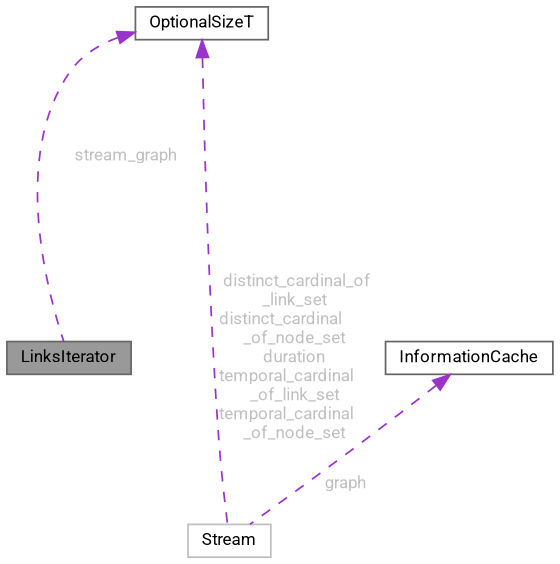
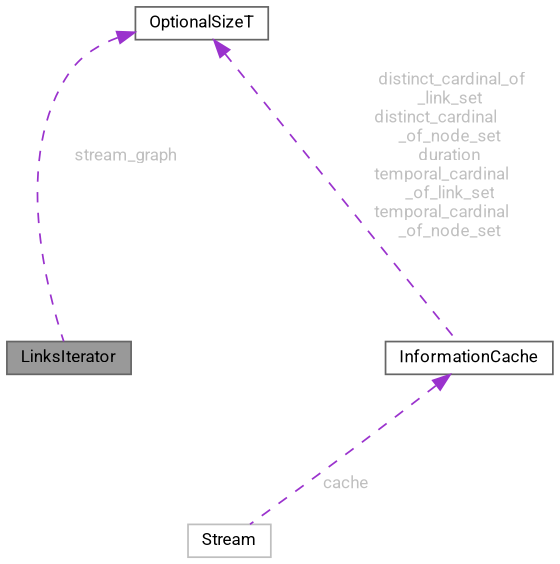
edge "Stream" -> "OptionalSizeT": now "InformationCache" -> "OptionalSizeT"
edge "Stream" -> "InformationCache": label " graph" -> " cache"
